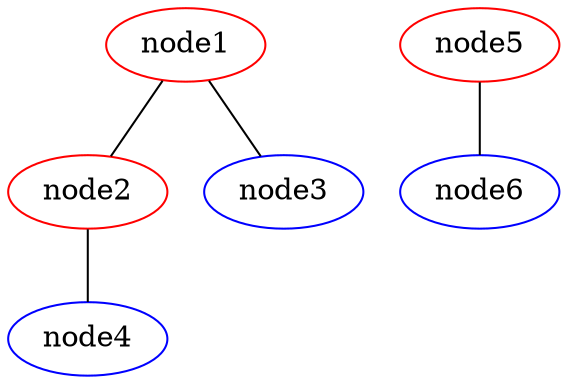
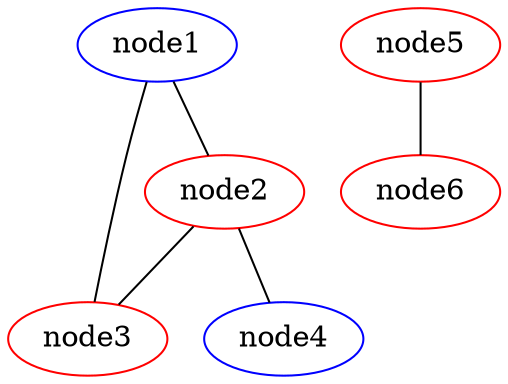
node "node1": color red -> blue
node "node3": color blue -> red
node "node6": color blue -> red
edge "node2" -- "node3": added
